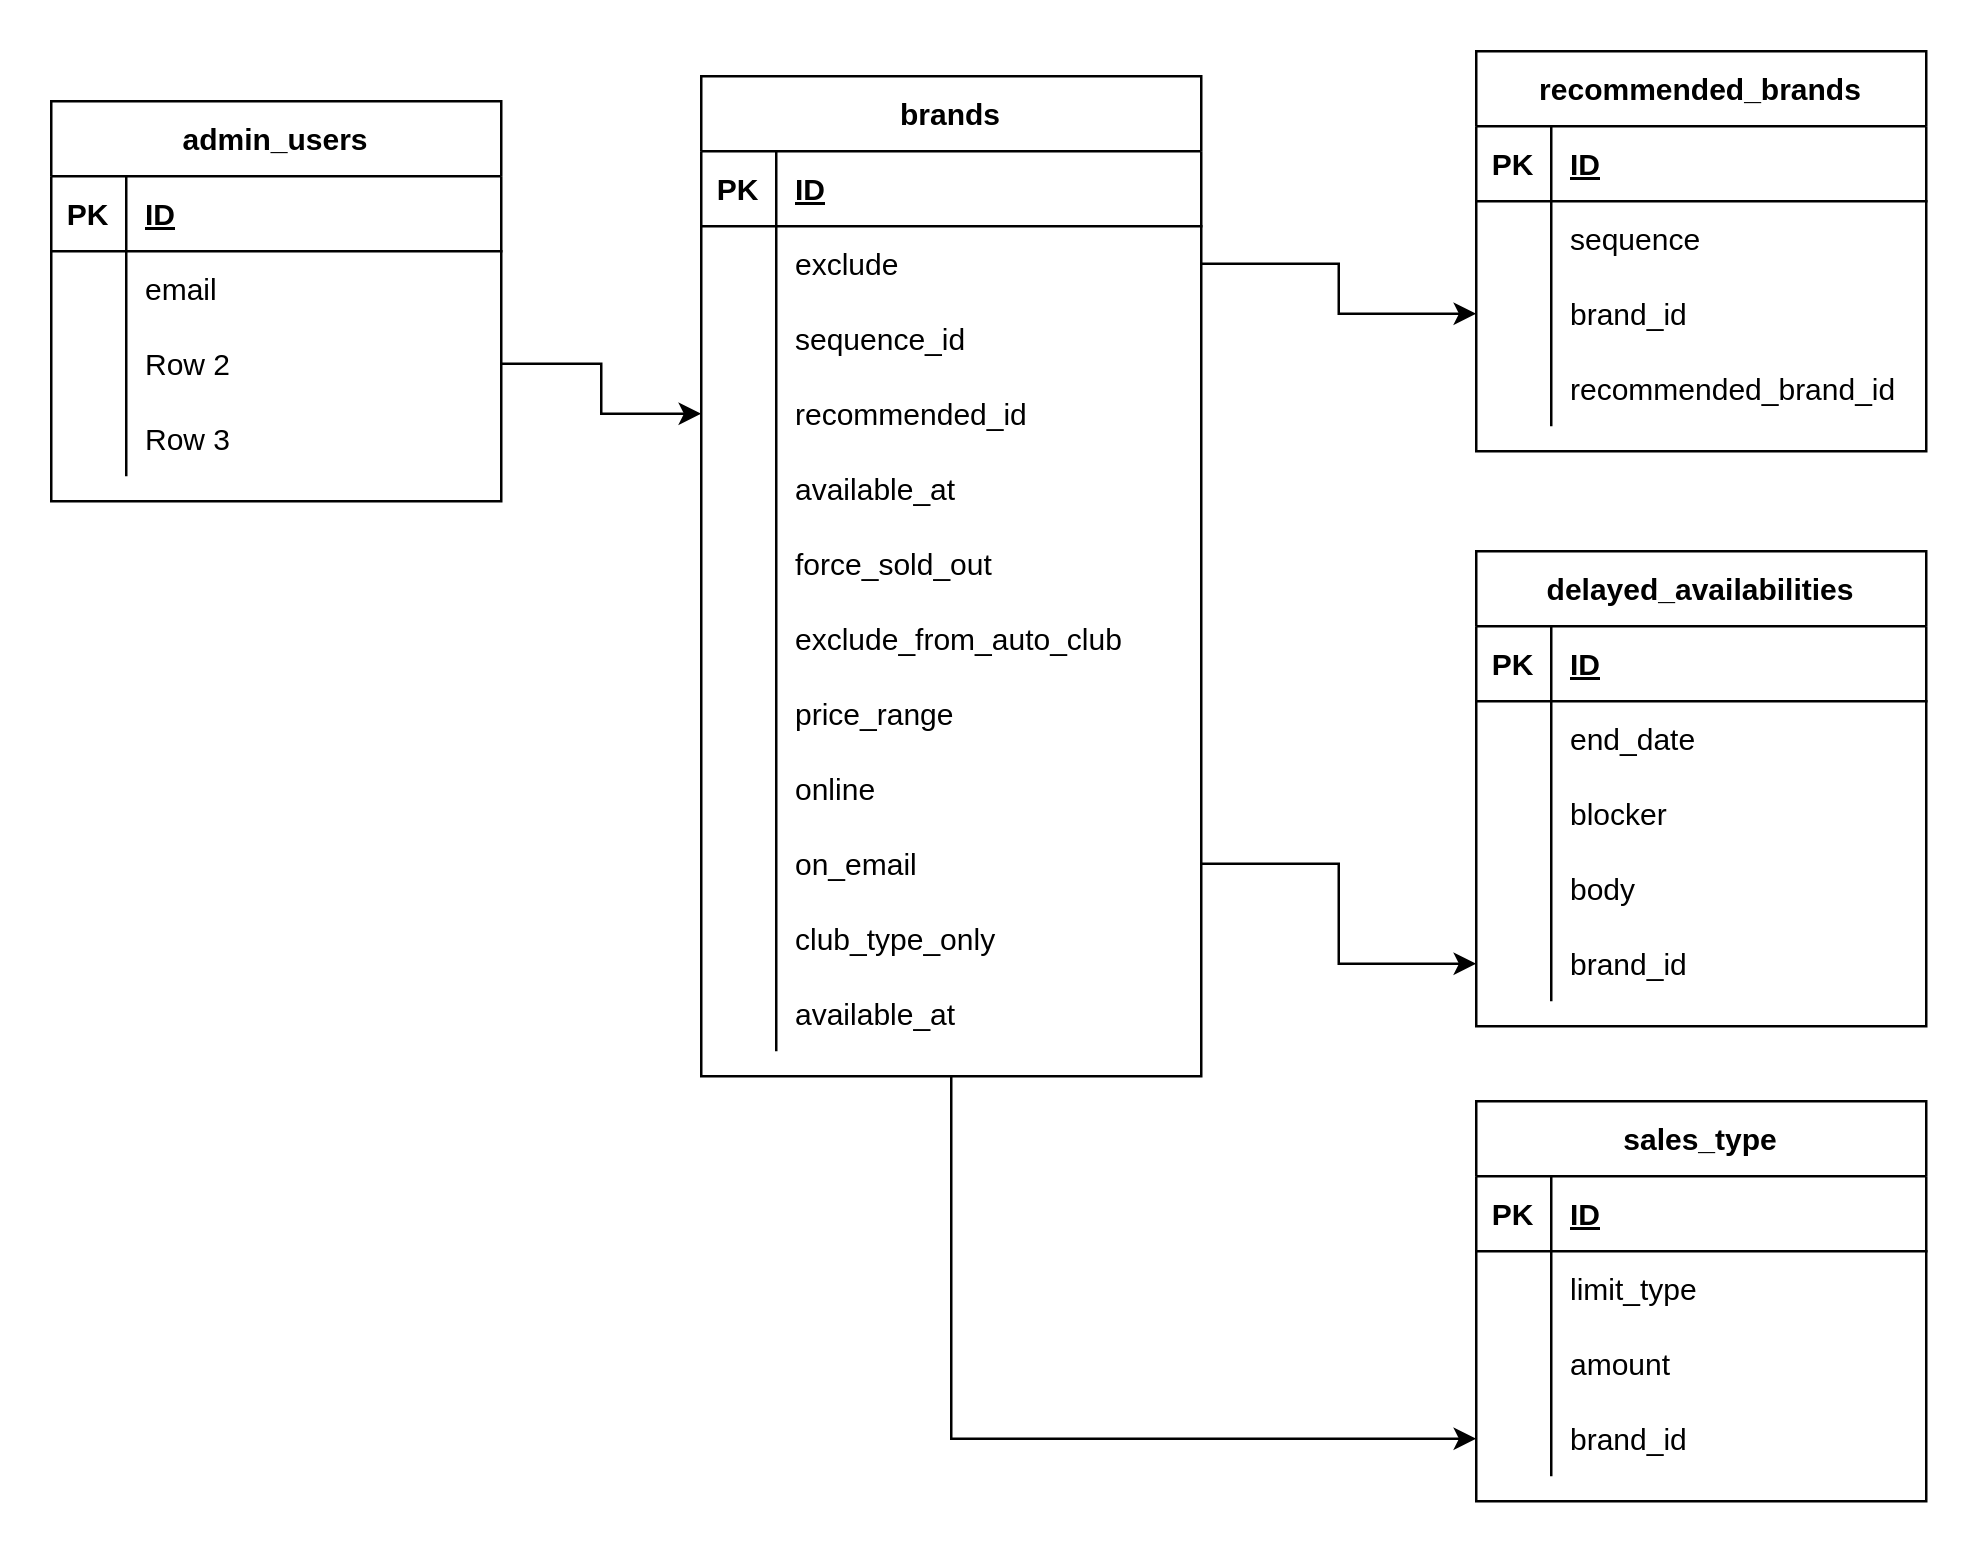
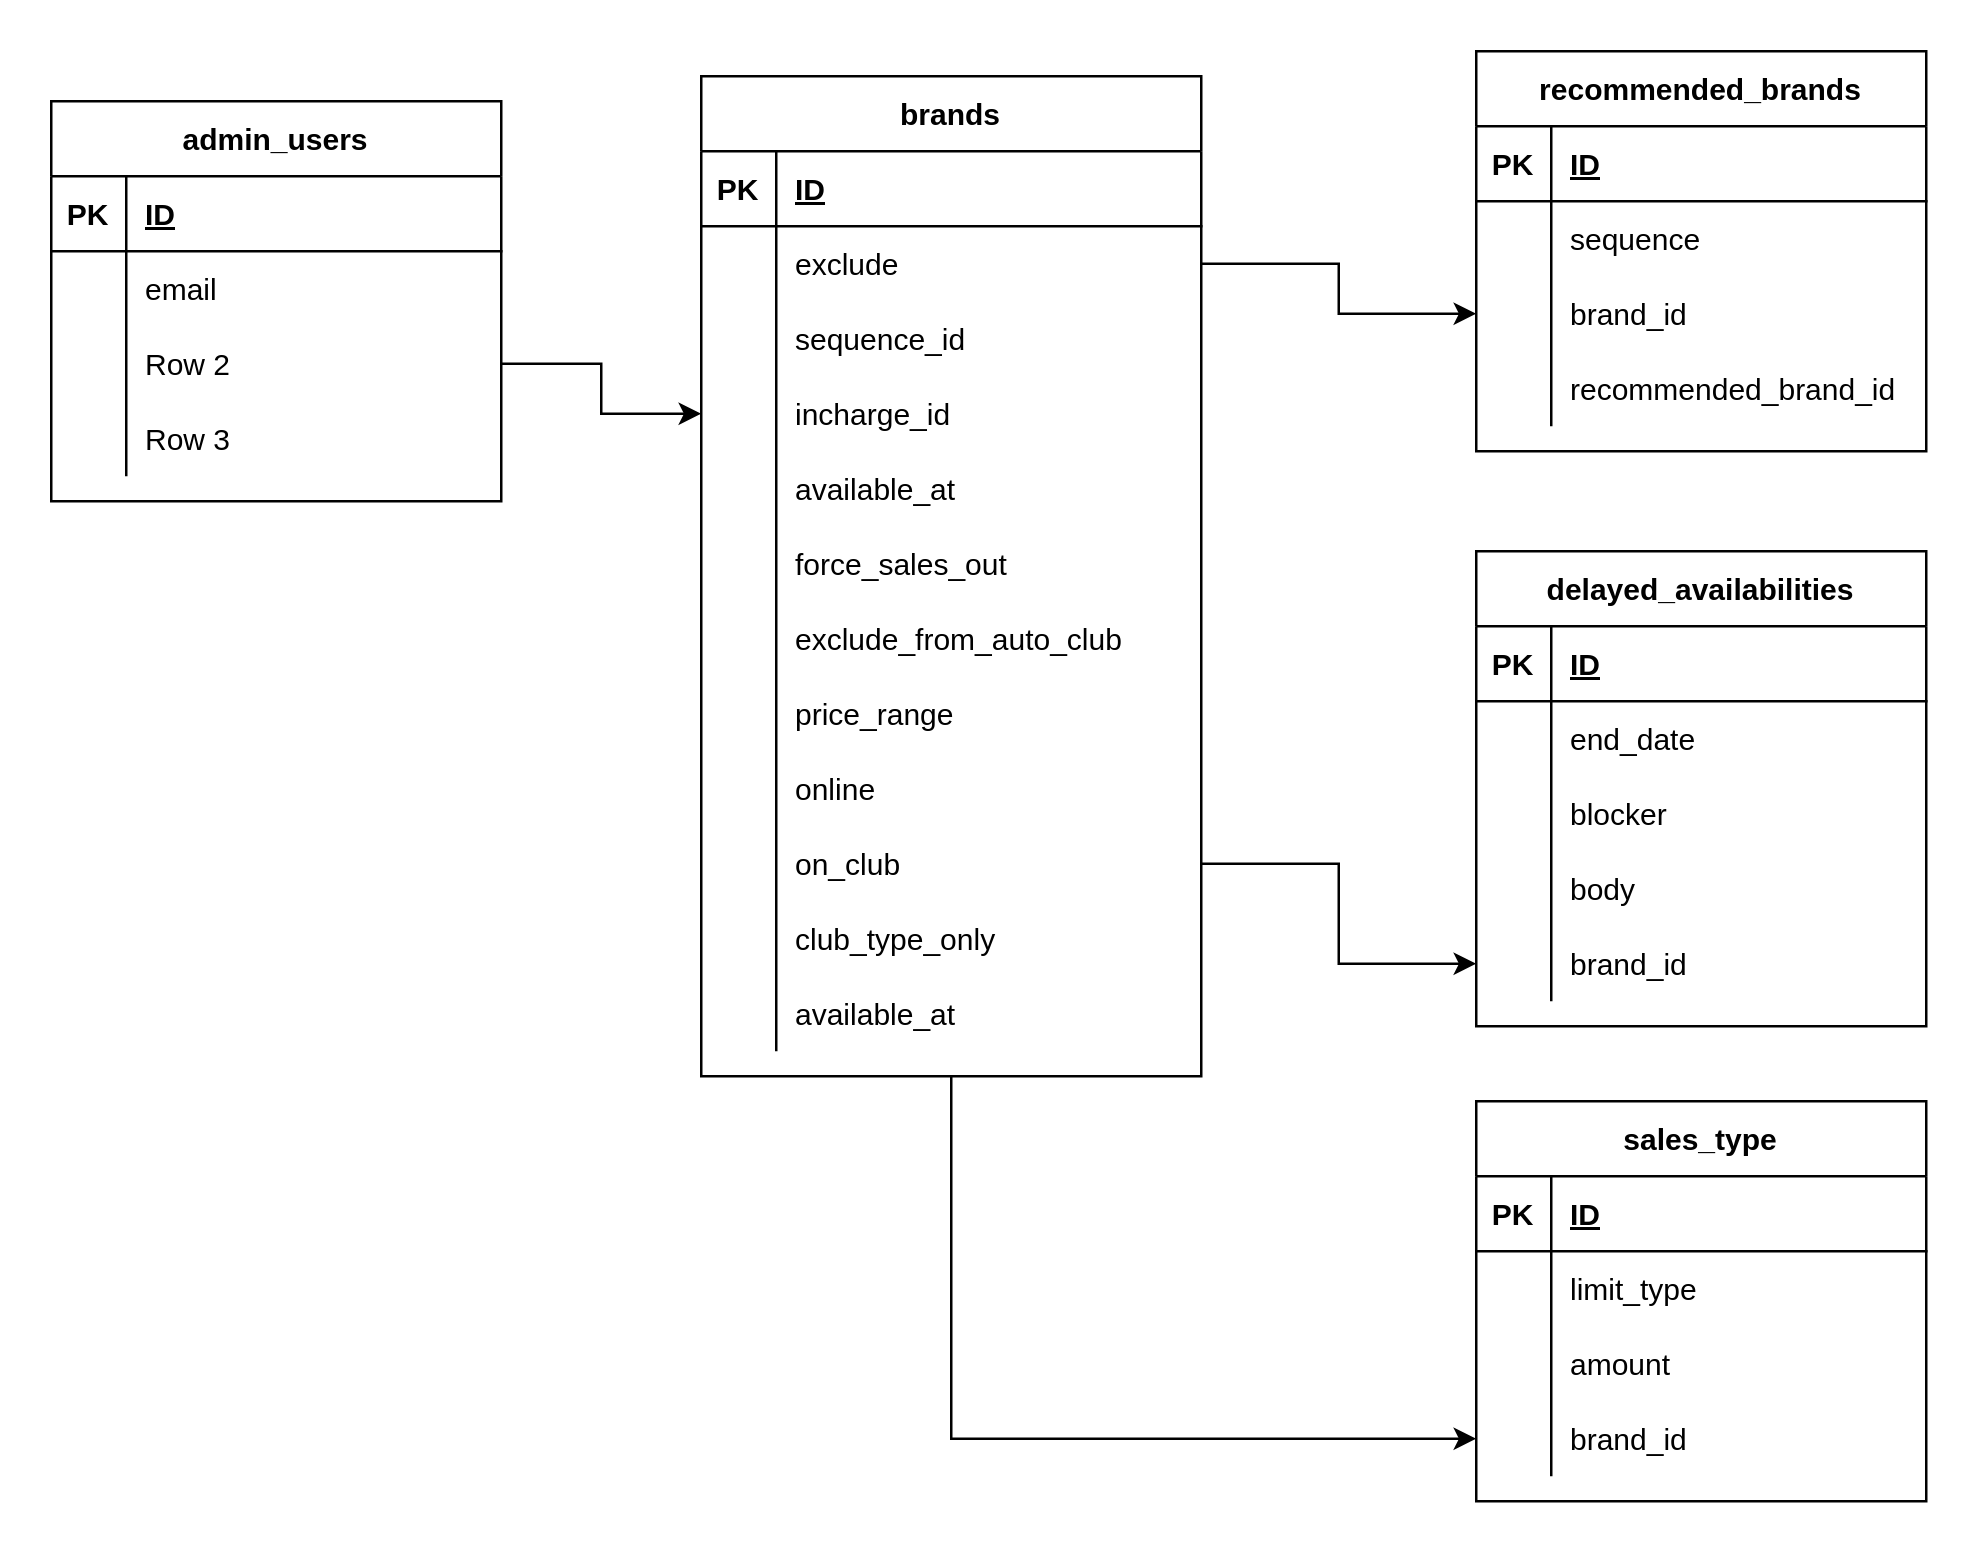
node "recommended_id": label "recommended_id" -> "incharge_id"
node "force_sold_out": label "force_sold_out" -> "force_sales_out"
node "on_email": label "on_email" -> "on_club"
